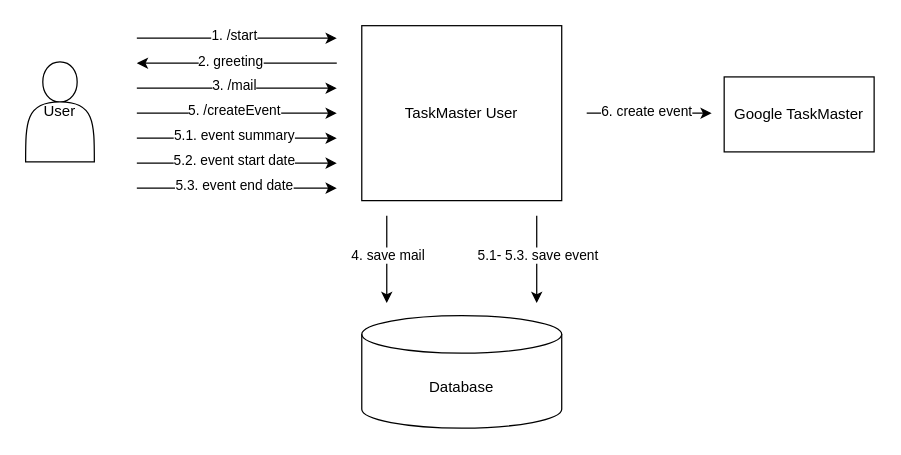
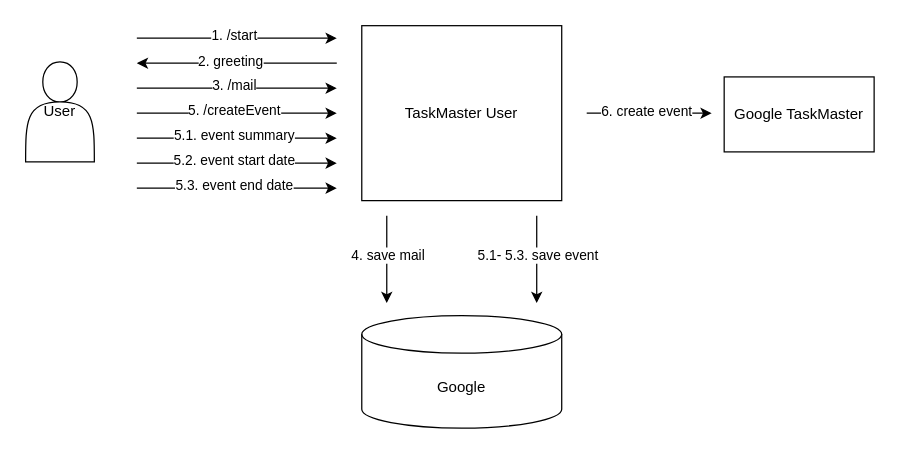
node "Database": label "Database" -> "Google"
